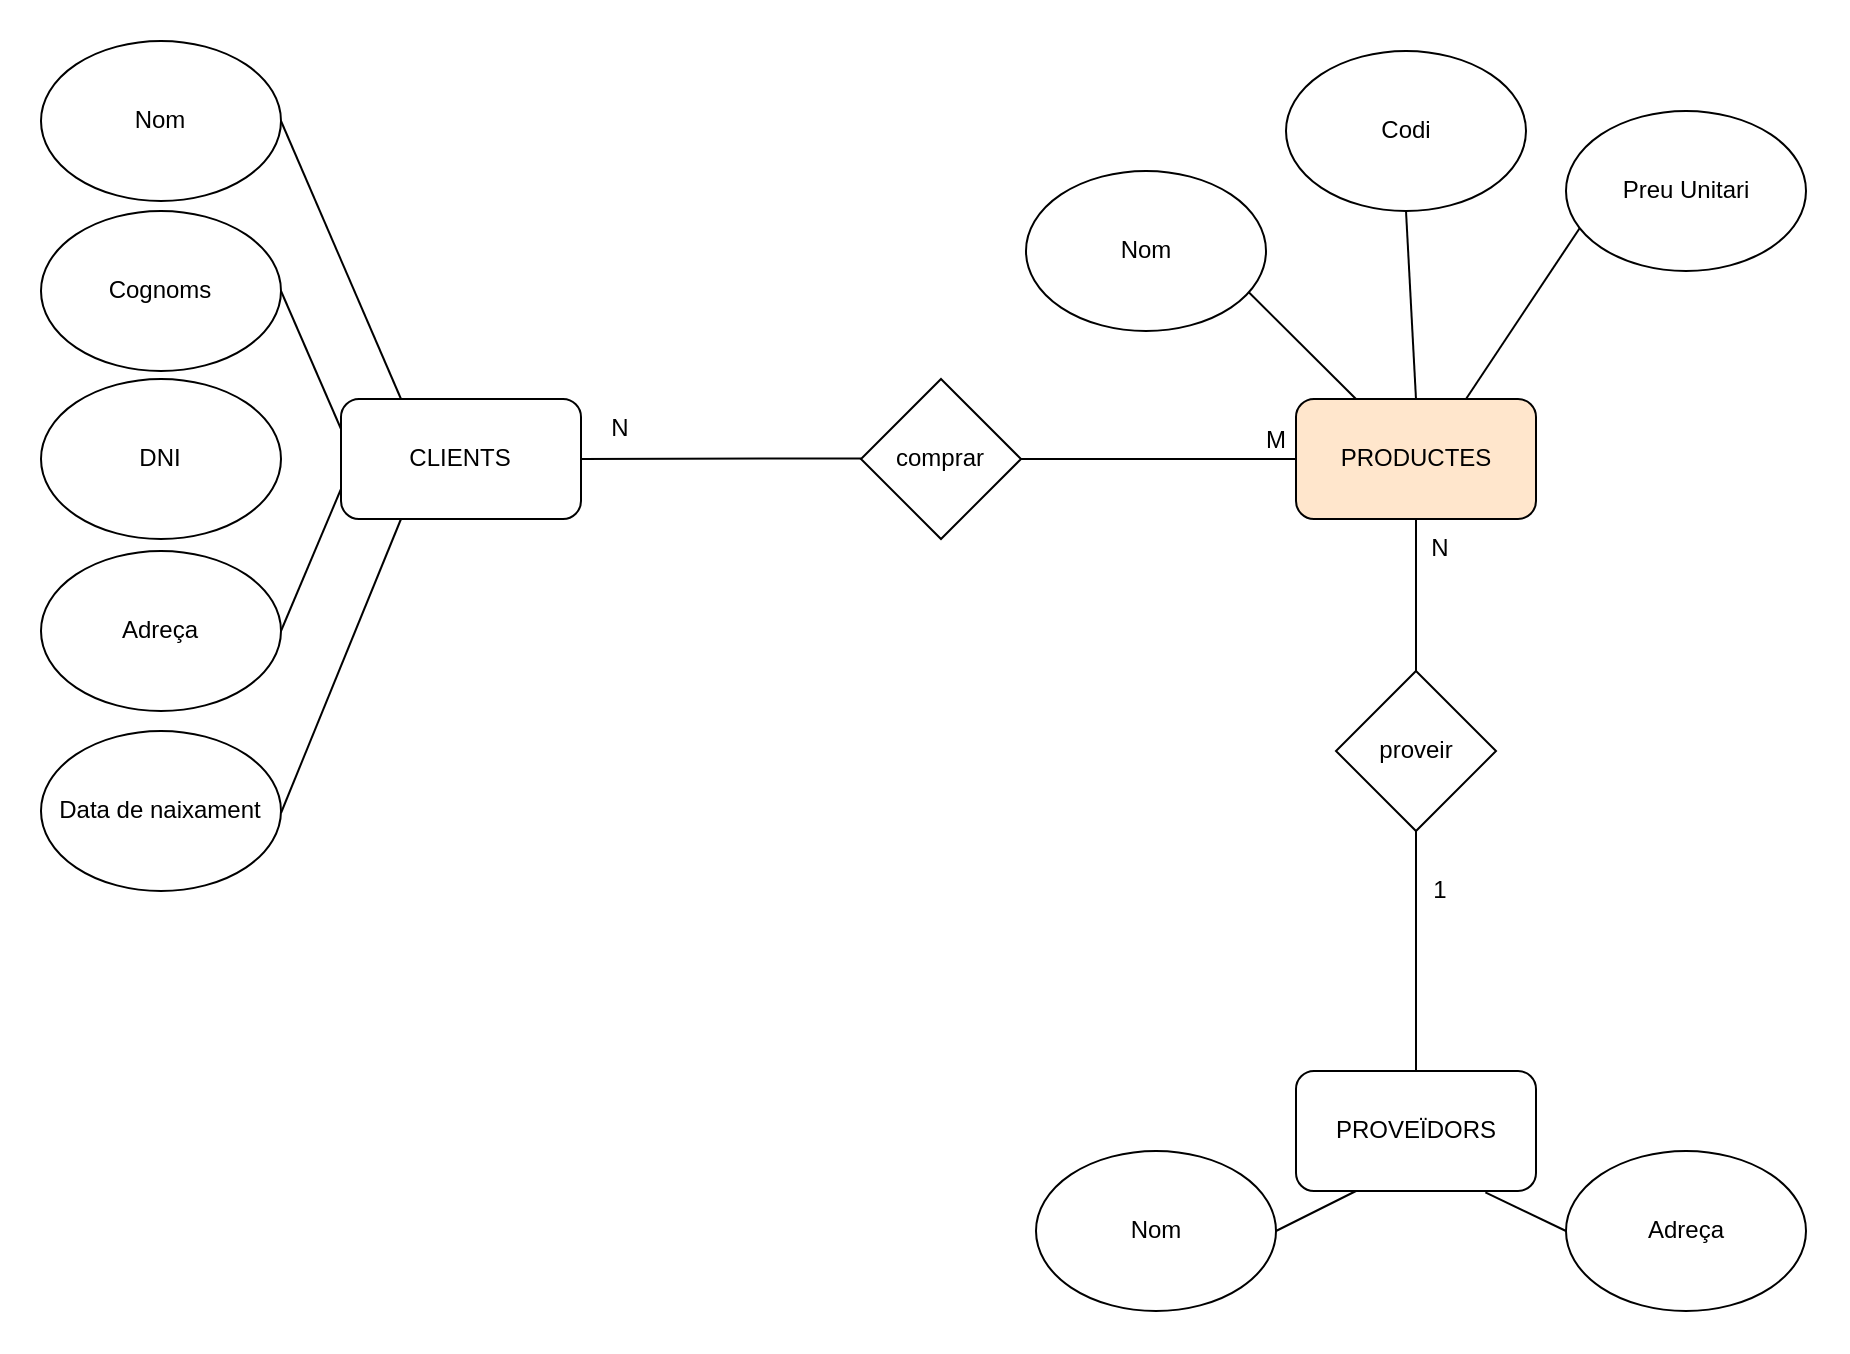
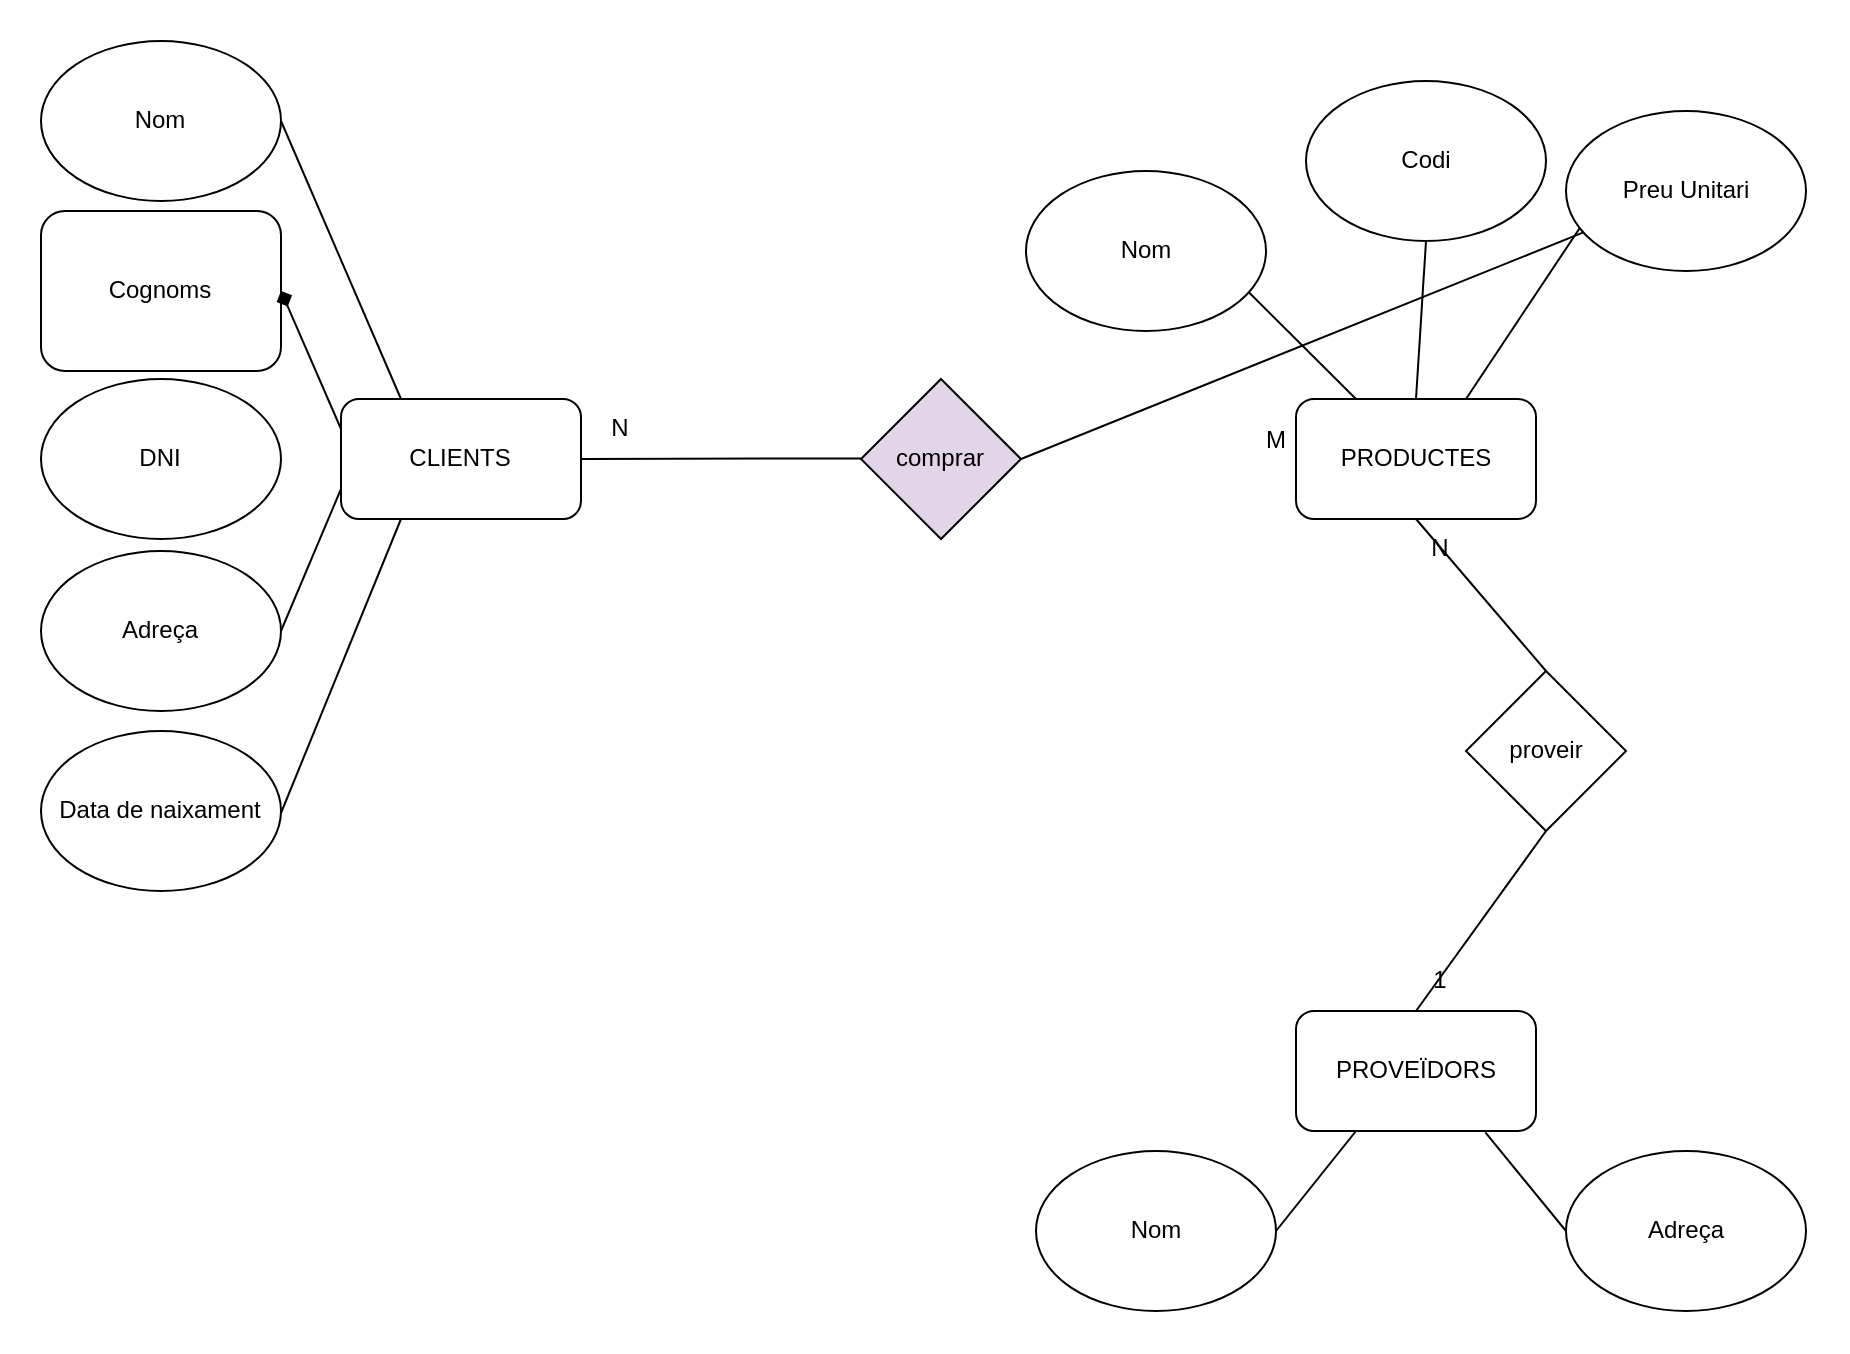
node "Codi": moved (1406, 131) -> (1426, 161)
node "Cognoms": shape ellipse -> rounded rectangle
edge "Cognoms" -- "CLIENTS": arrowhead none -> diamond
node "comprar": fillcolor #ffffff -> #e1d5e7
edge "comprar" -- "PRODUCTES": now "comprar" -- "Preu Unitari"
node "PRODUCTES": fillcolor #ffe6cc -> #ffffff
node "proveir": moved (1416, 751) -> (1546, 751)
node "1": moved (1441, 891) -> (1441, 981)
node "PROVEÏDORS": moved (1416, 1131) -> (1416, 1071)
